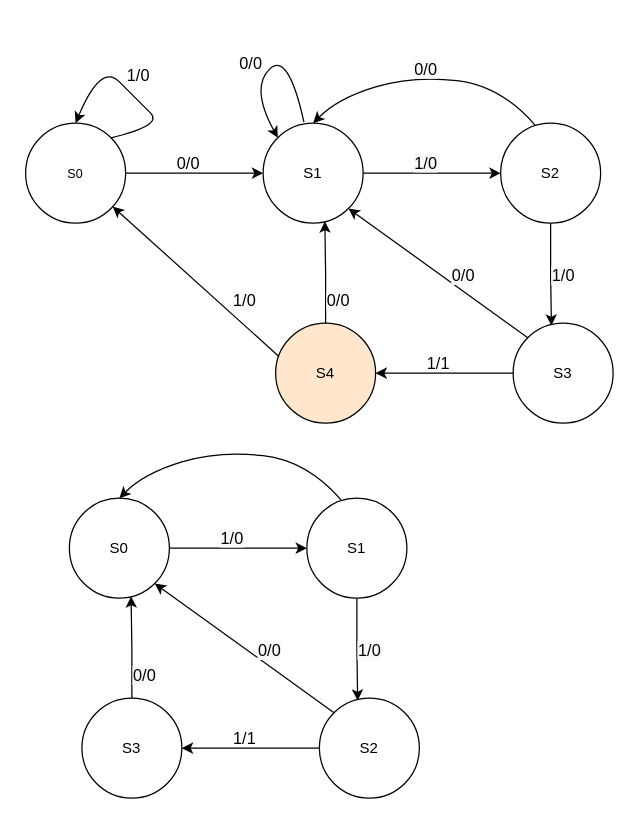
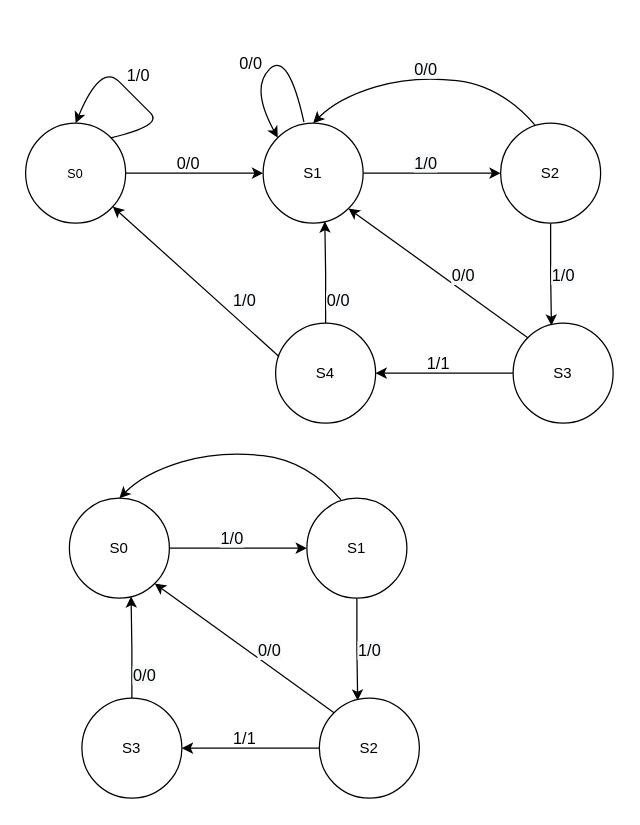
node "S4": fillcolor #ffe6cc -> #ffffff
